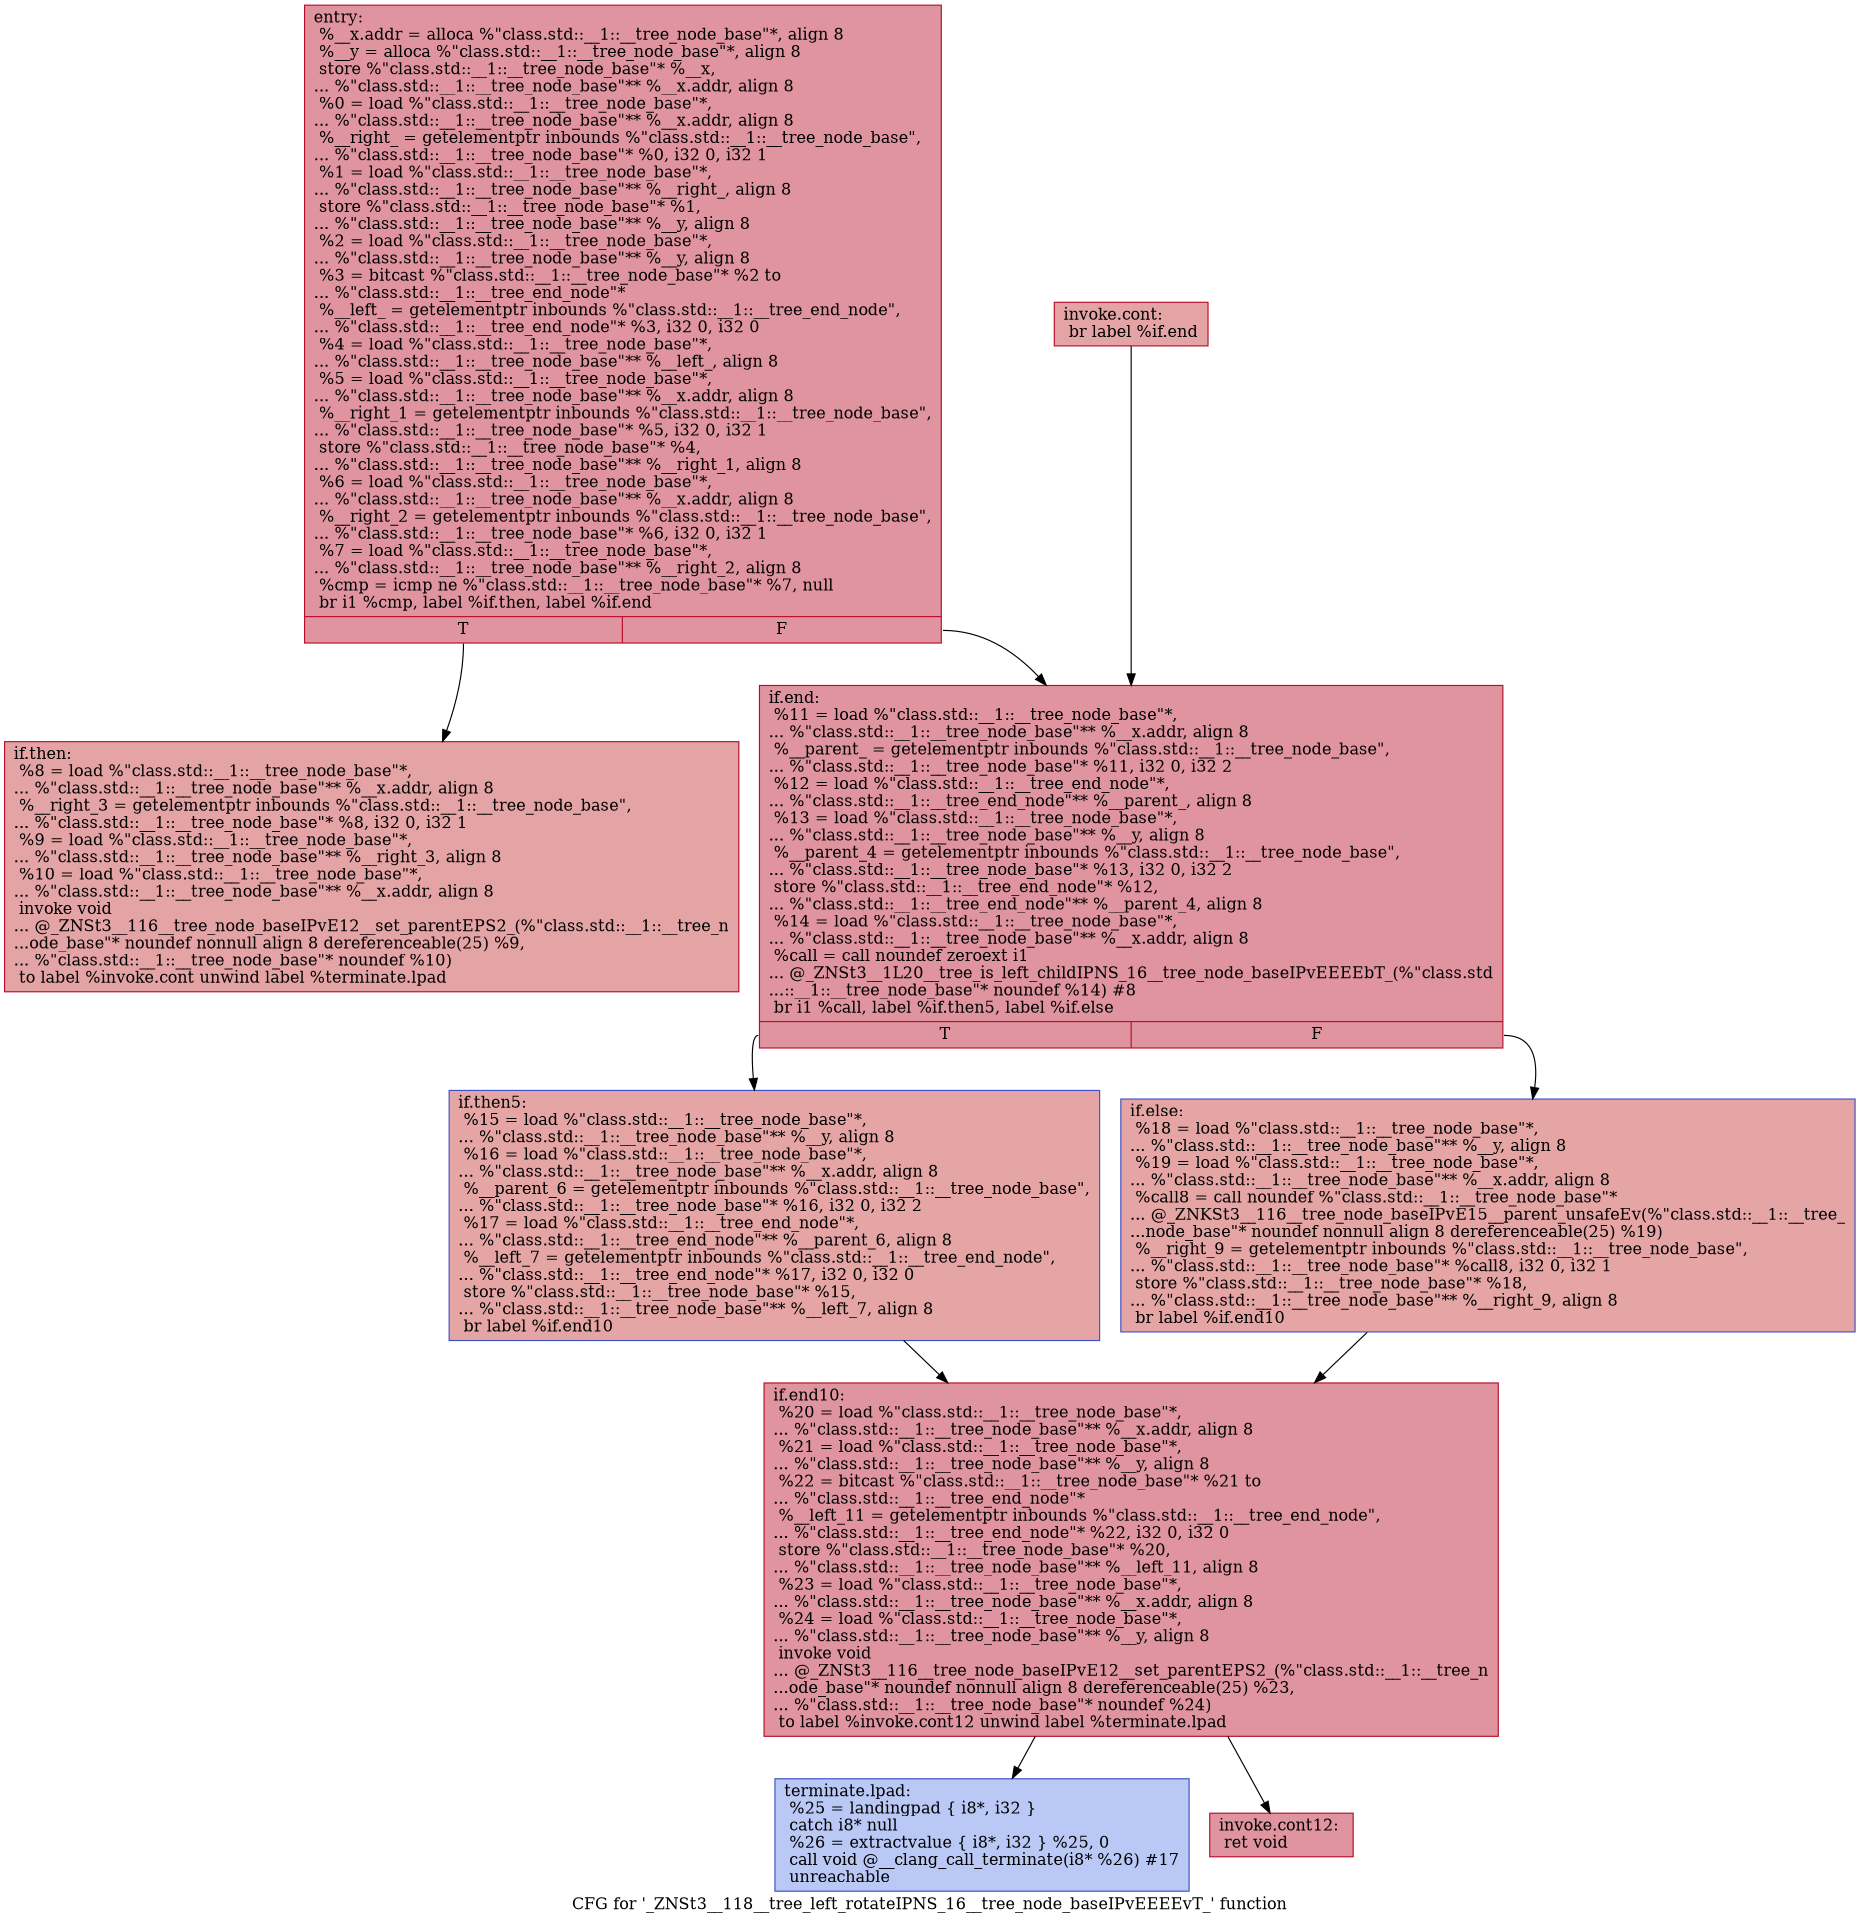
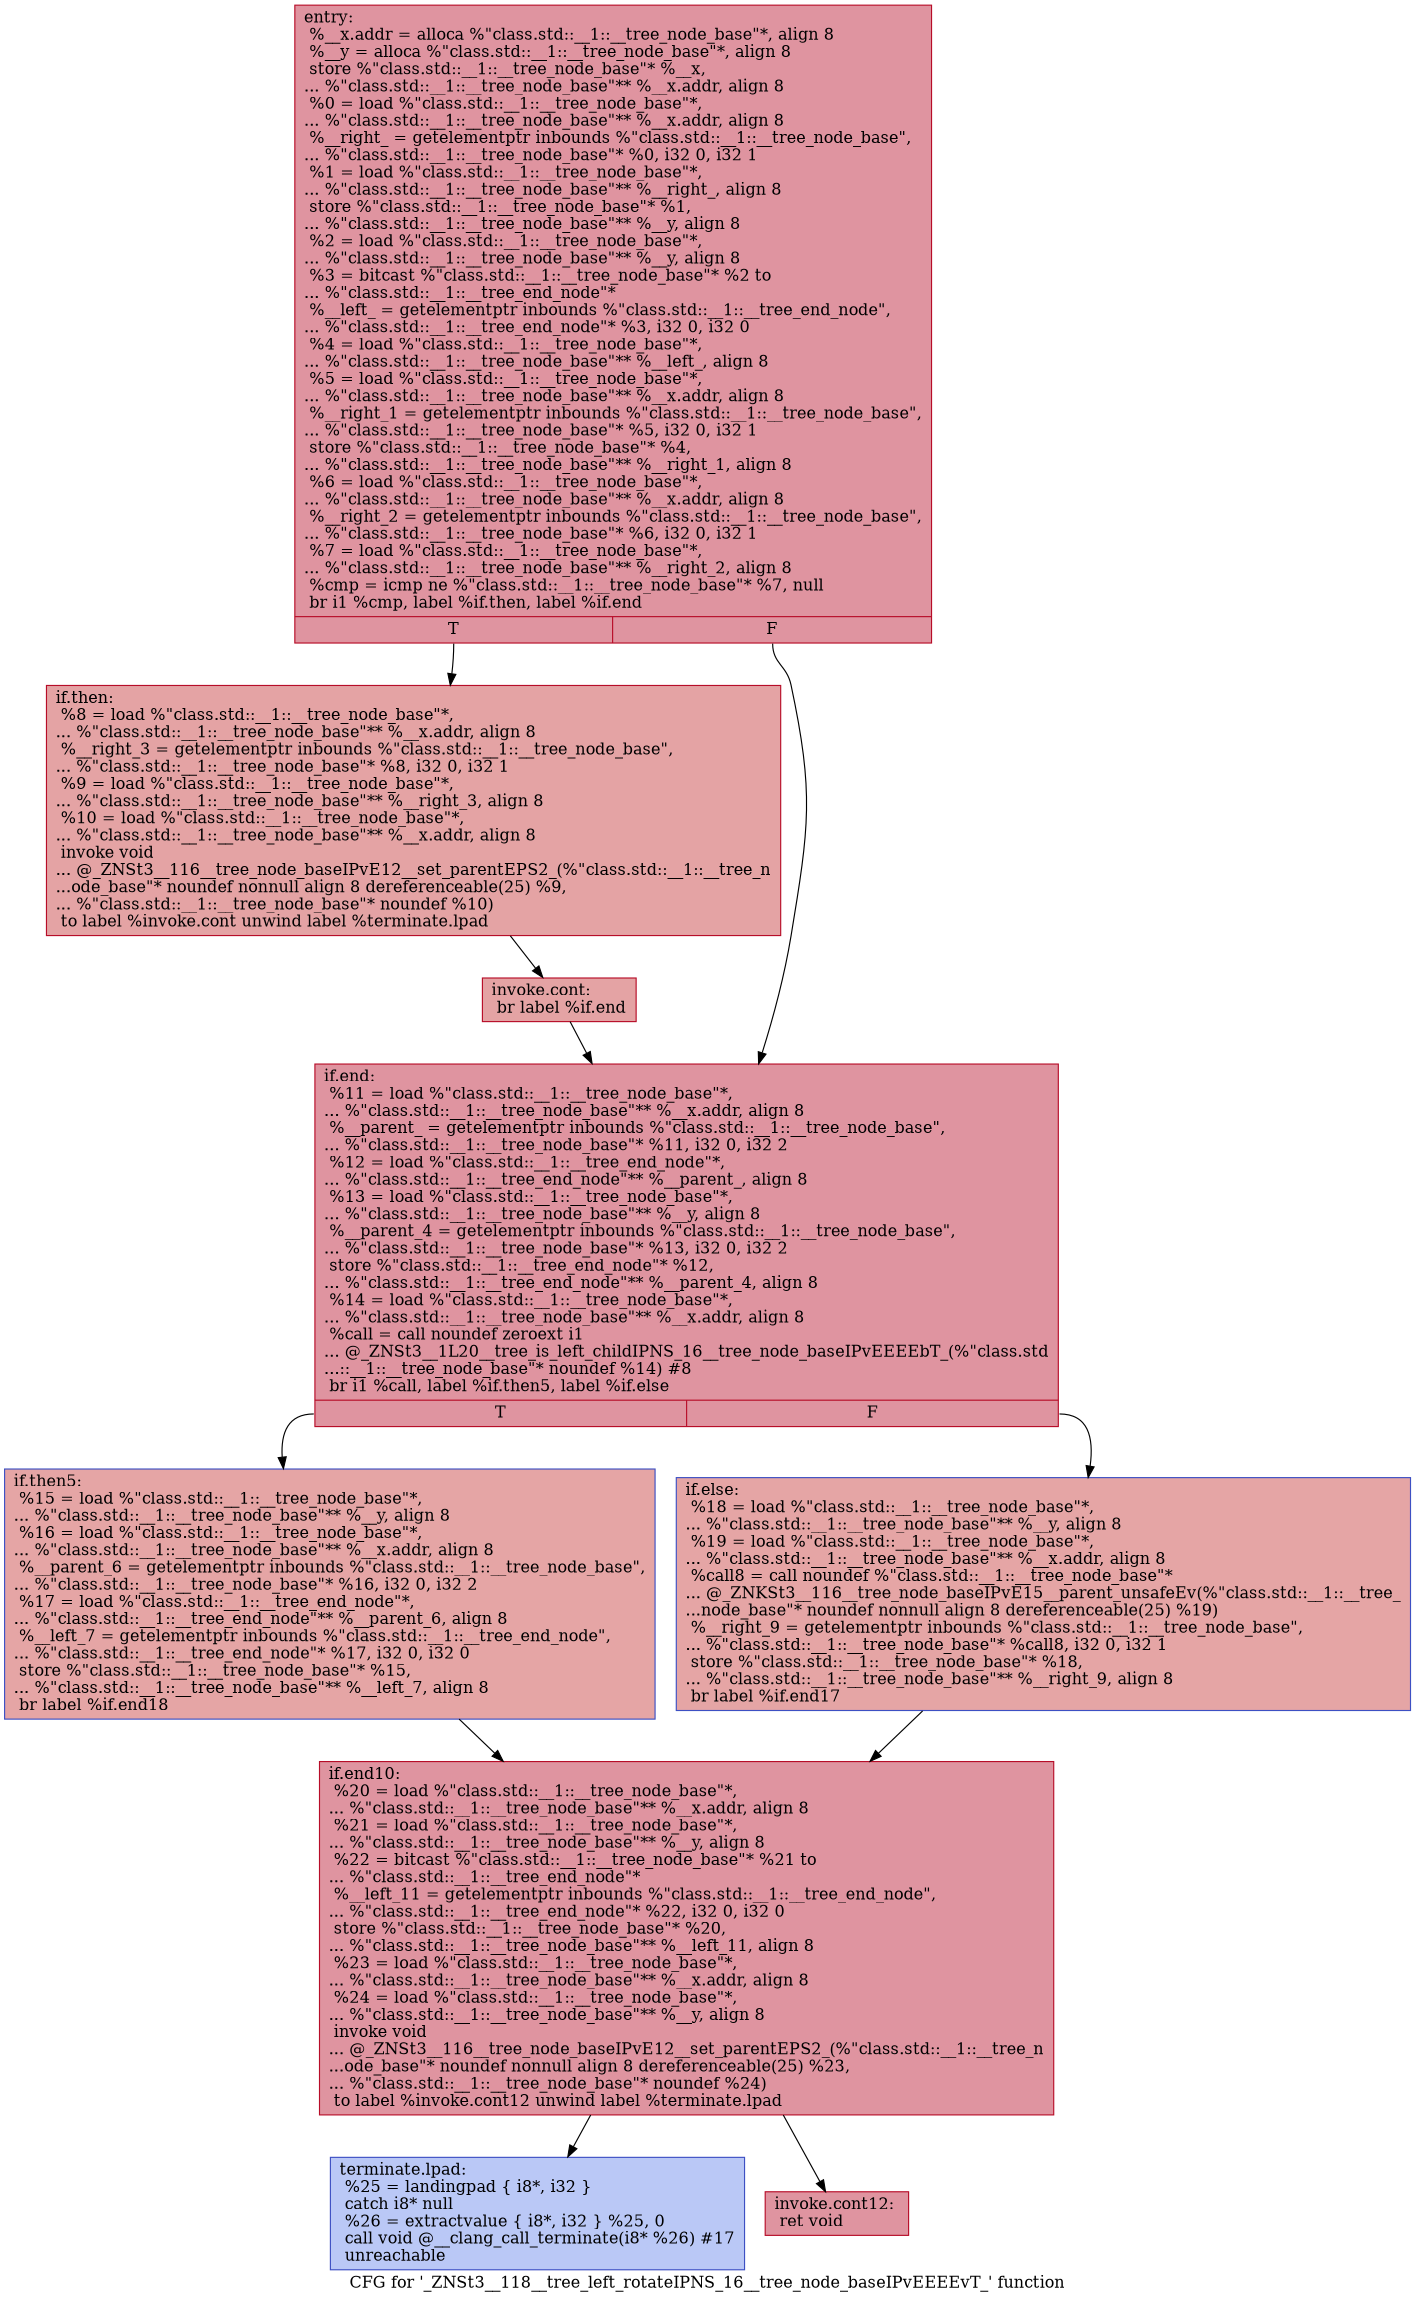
edge "if.then:" -> "invoke.cont:": added
node "if.else:": text "br label %if.end10" -> "br label %if.end17"
node "if.then5:": text "br label %if.end10" -> "br label %if.end18"
